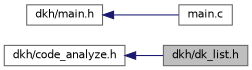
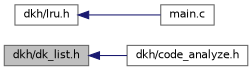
node "dkh/main.h": label "dkh/main.h" -> "dkh/lru.h"
edge "dkh/dk_list.h" -> "dkh/code_analyze.h": reversed
